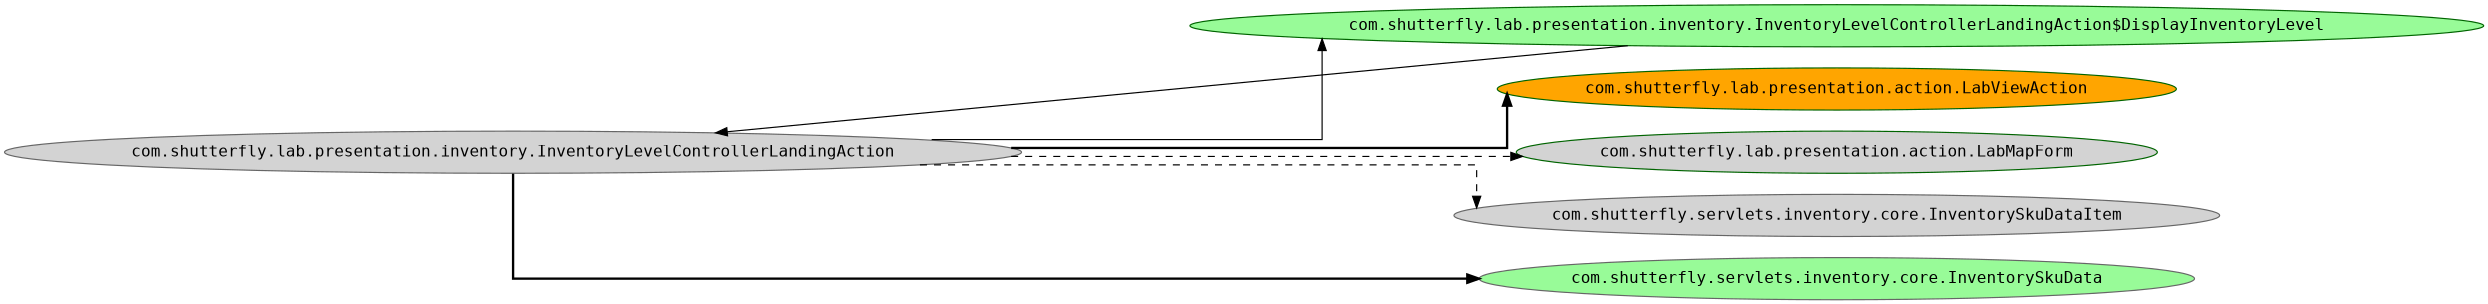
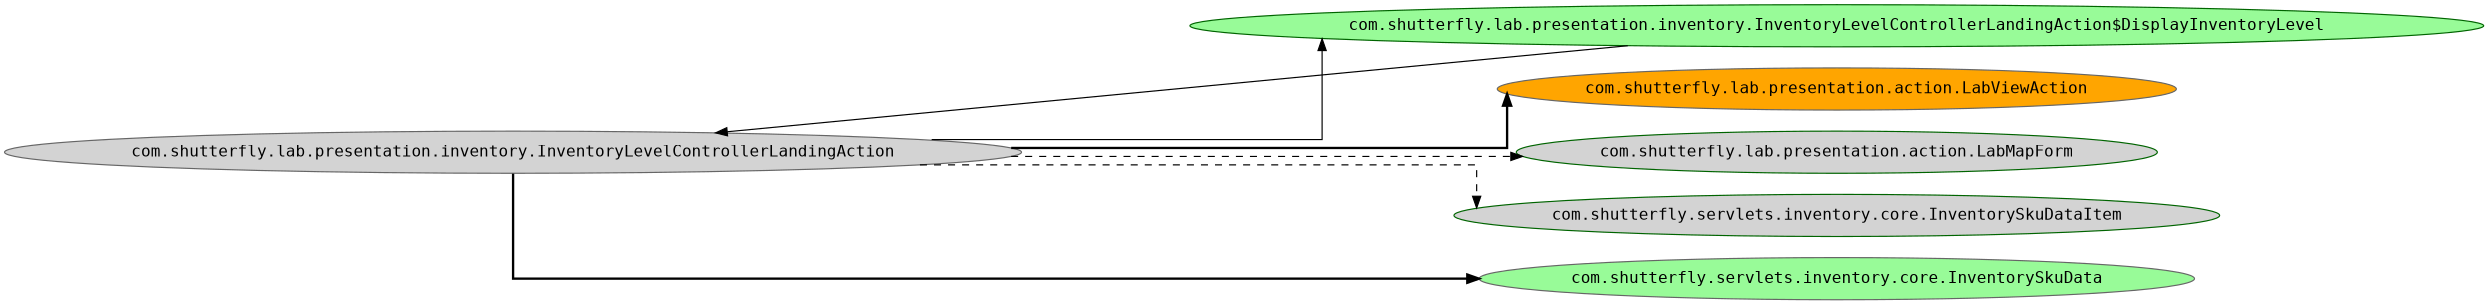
node "com.shutterfly.lab.presentation.action.LabViewAction": color darkgreen -> gray40
node "com.shutterfly.servlets.inventory.core.InventorySkuDataItem": color gray40 -> darkgreen
